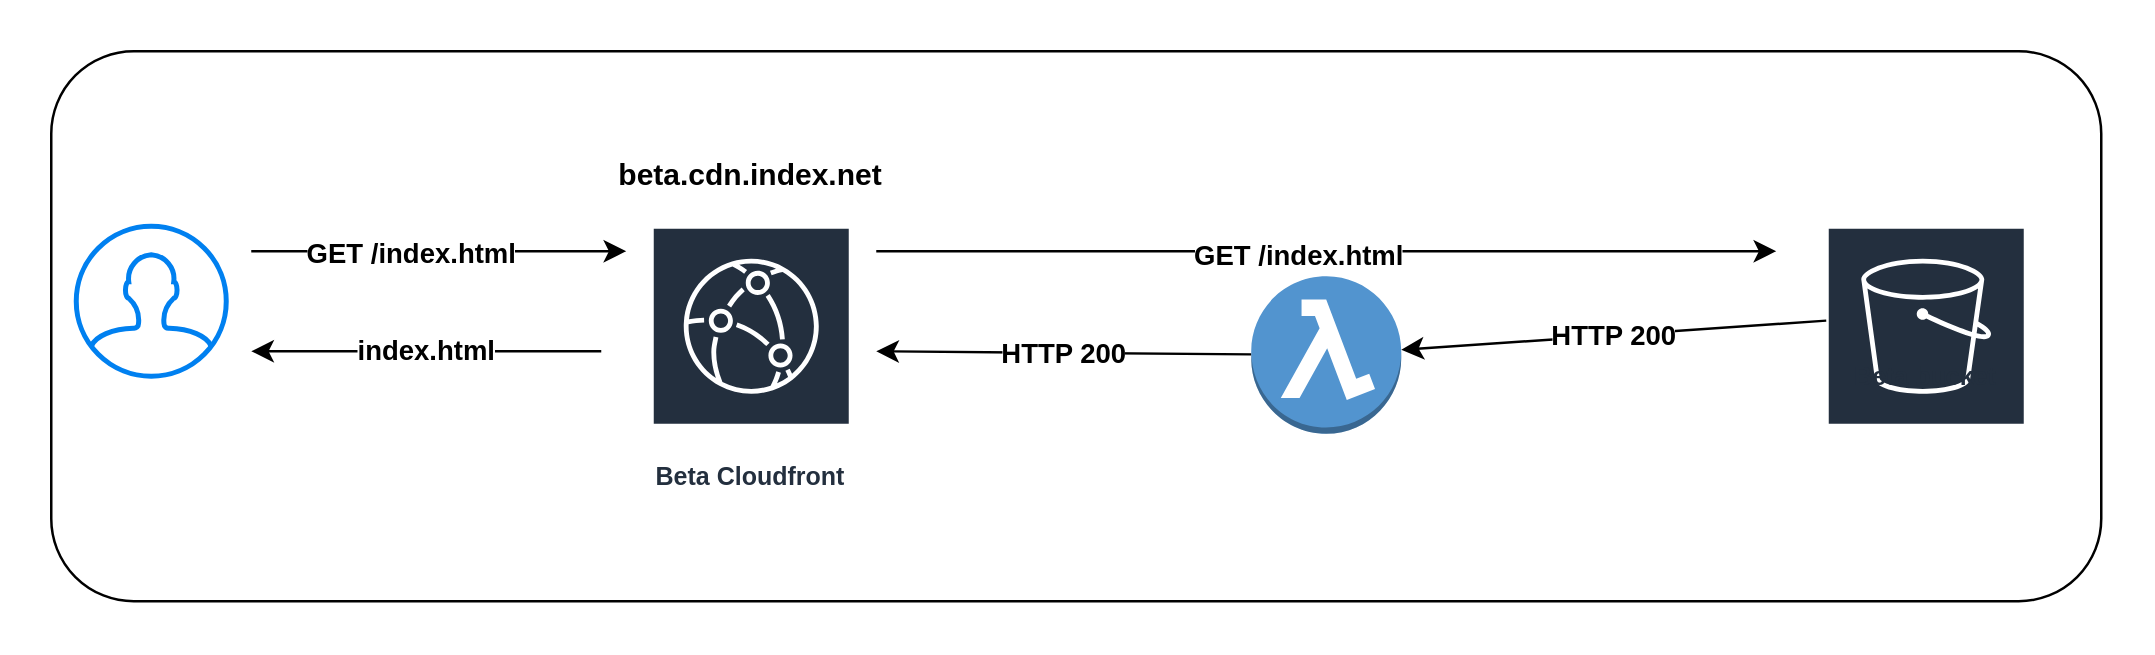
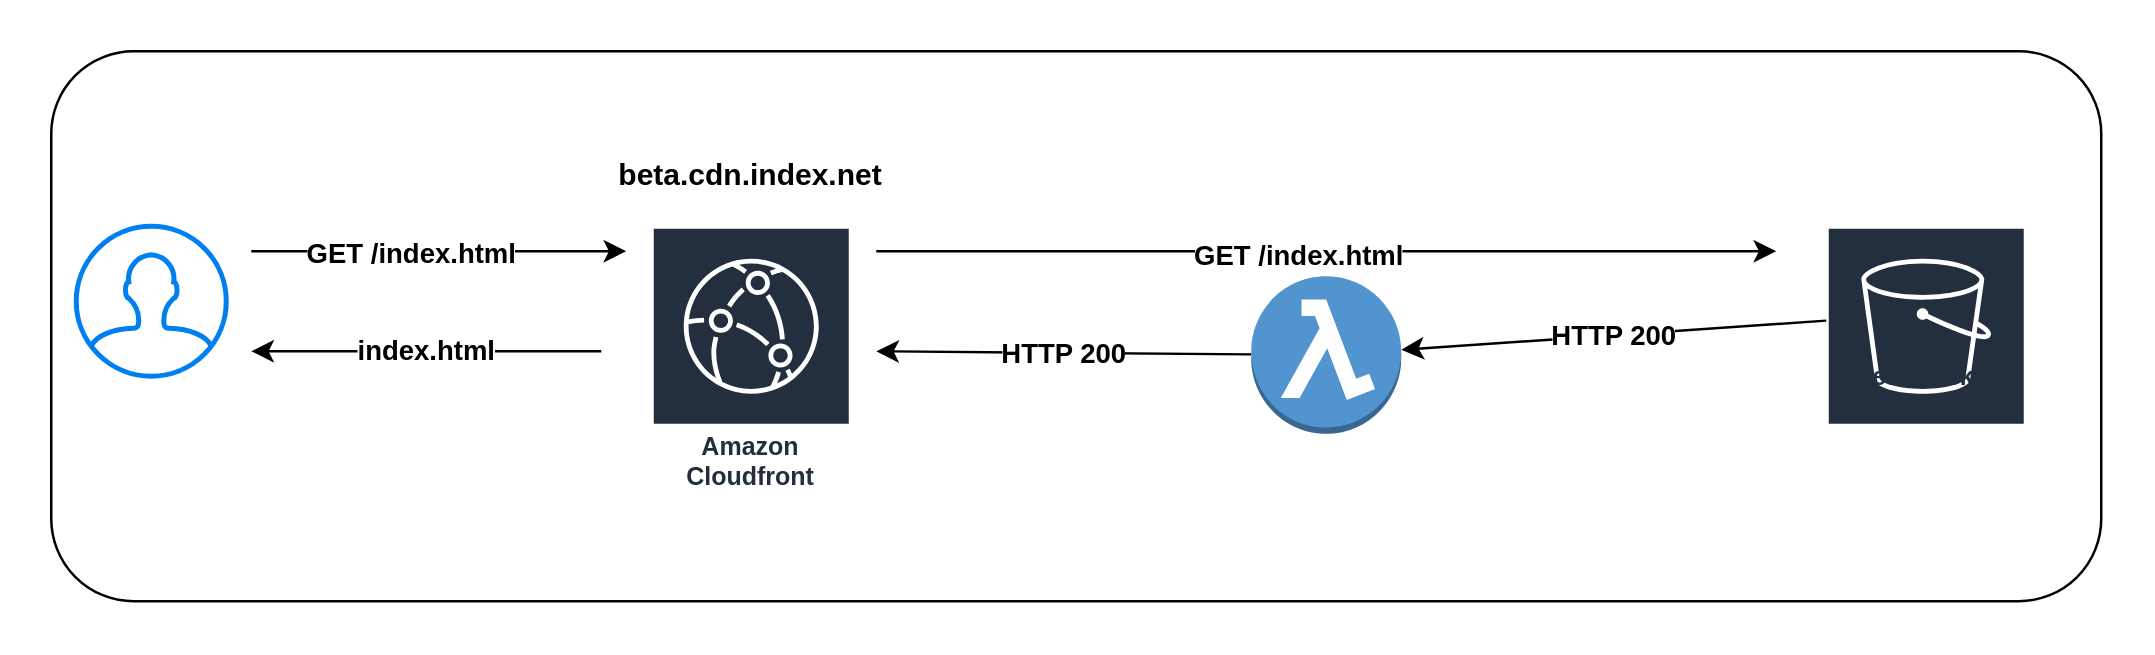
node "Beta Cloudfront": label "Beta Cloudfront" -> "Amazon Cloudfront"
